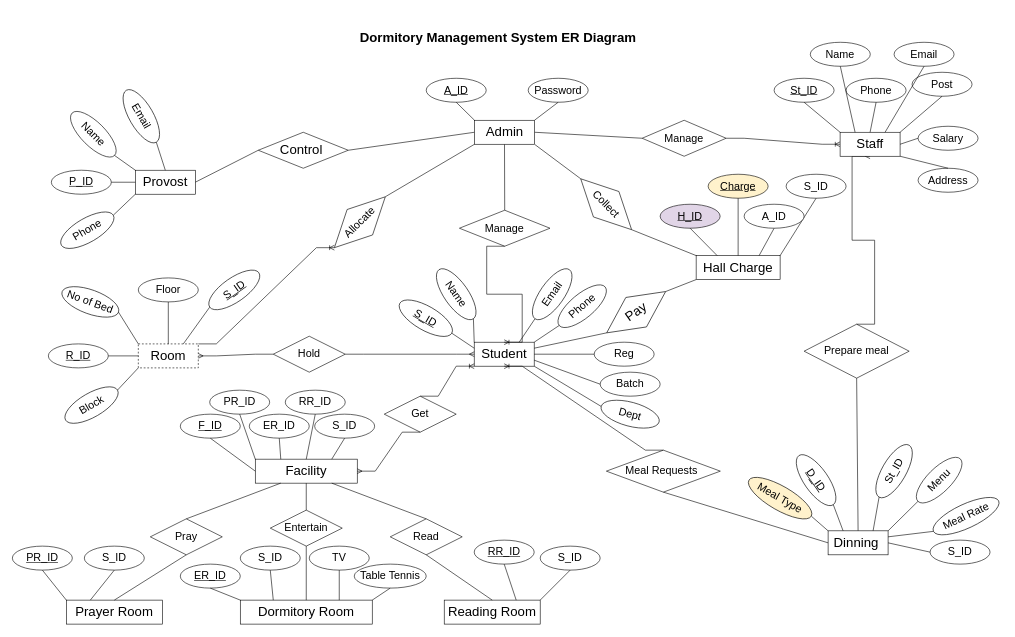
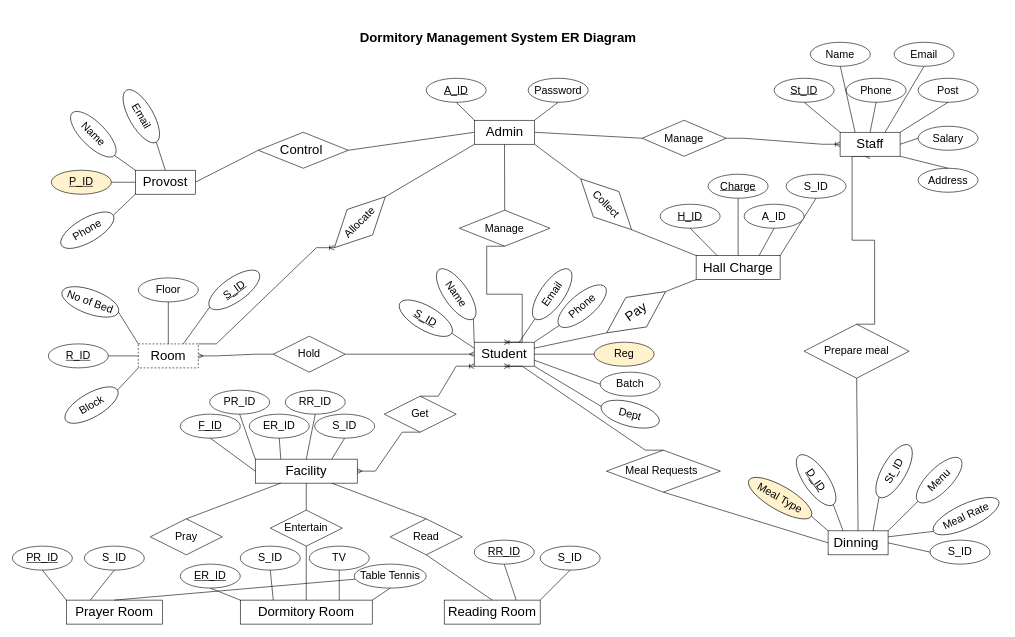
node "Post": moved (942, 84) -> (948, 90)
node "P_ID": fillcolor #ffffff -> #fff2cc
node "Charge": fillcolor #fff2cc -> #ffffff
node "H_ID": fillcolor #e1d5e7 -> #ffffff
node "Reg": fillcolor #ffffff -> #fff2cc
edge "Pray" -- "Prayer Room": now "Table Tennis" -- "Prayer Room"
